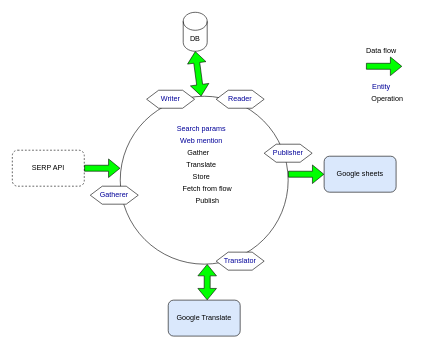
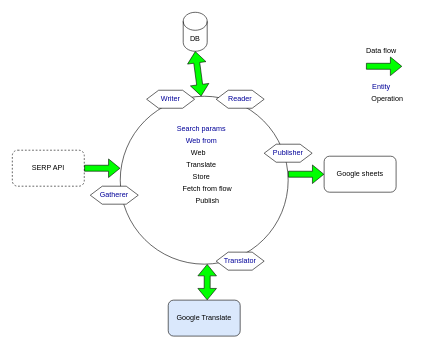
node "Web mention": label "Web mention" -> "Web from"
node "Gather": label "Gather" -> "Web"
node "Google sheets": fillcolor #dae8fc -> #ffffff
